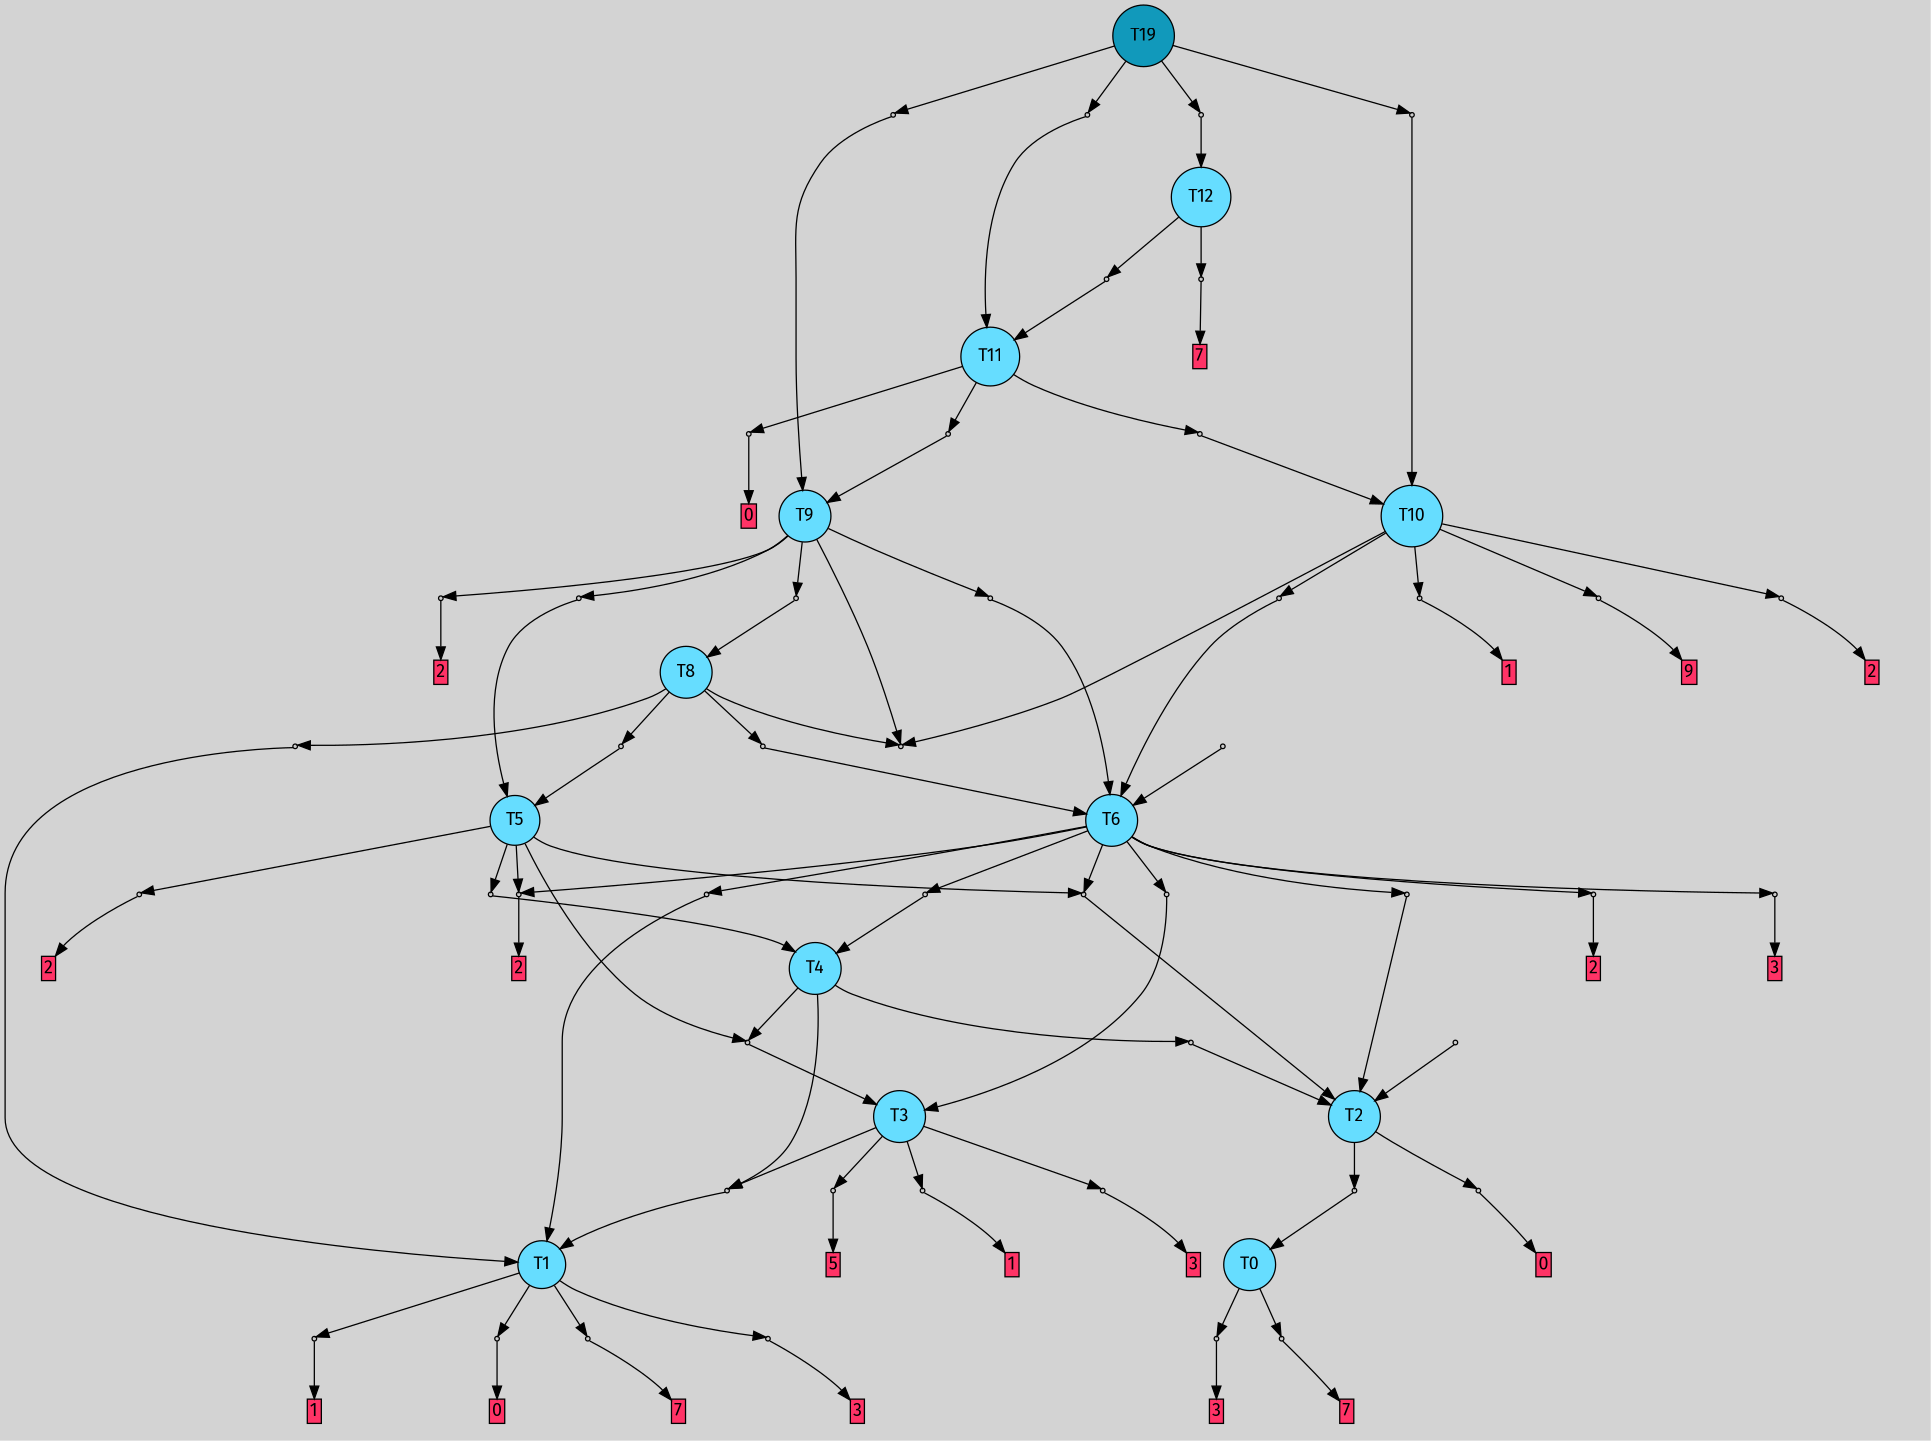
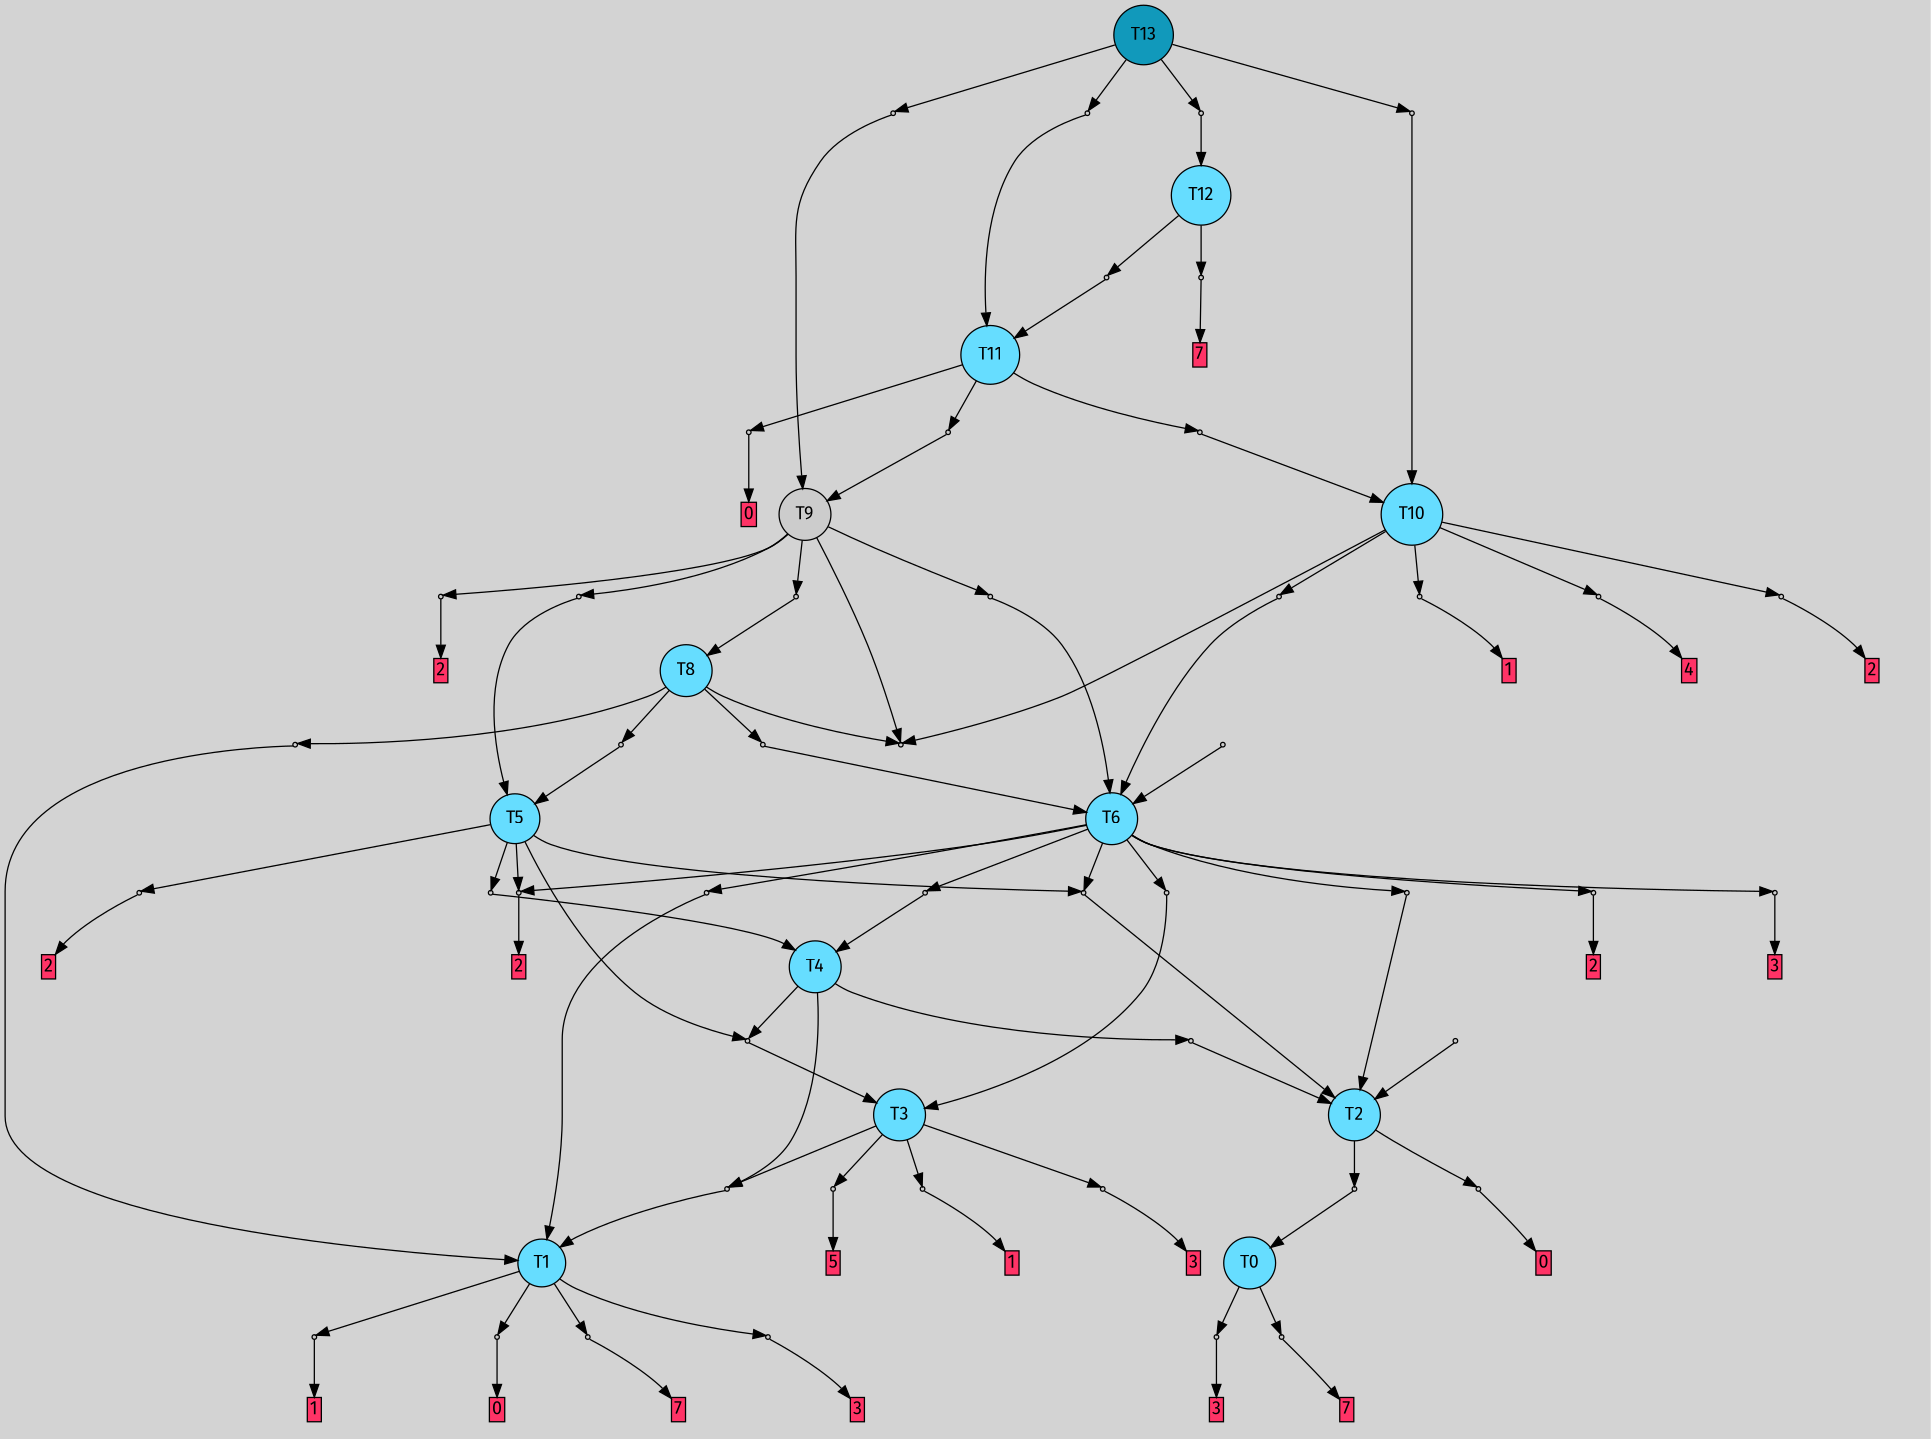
node "T19": label "T19" -> "T13"
node "T9": fillcolor #66ddff -> #cccccc
node "9": label "9" -> "4"
